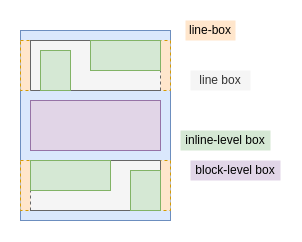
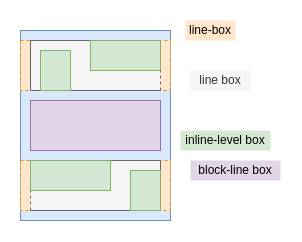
node "block-level box": label "block-level box" -> "block-line box"
